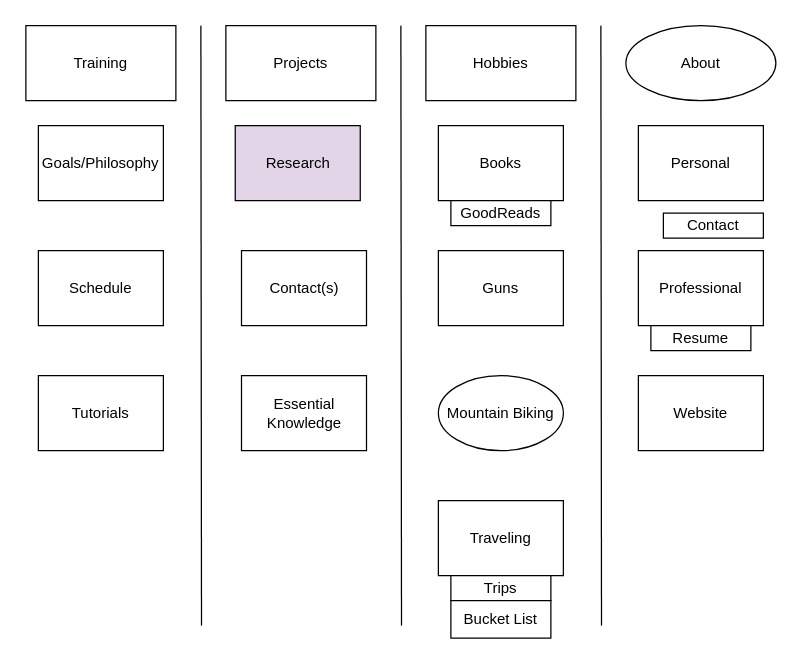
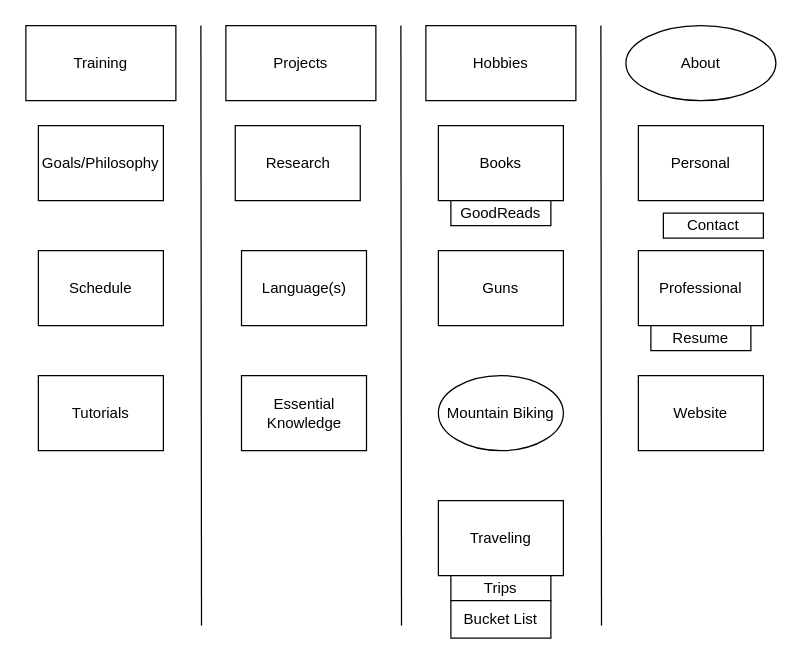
node "Research": fillcolor #e1d5e7 -> #ffffff
node "Contact(s)": label "Contact(s)" -> "Language(s)"
